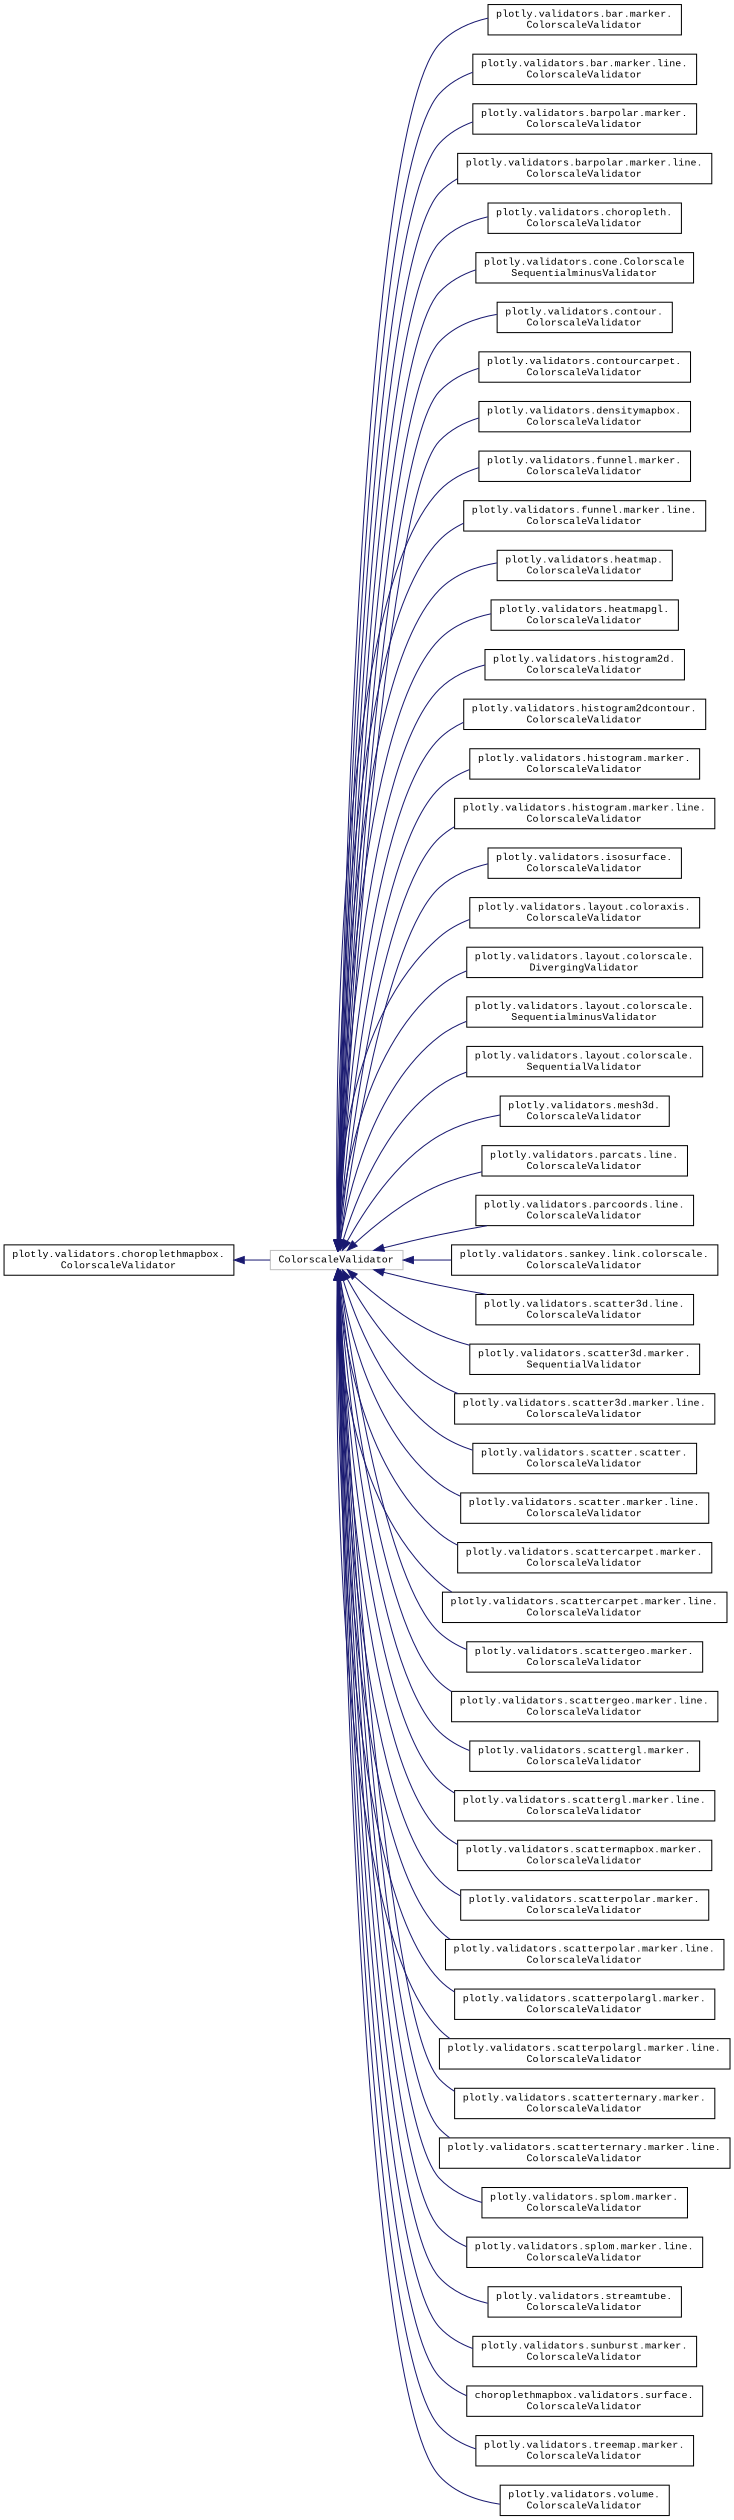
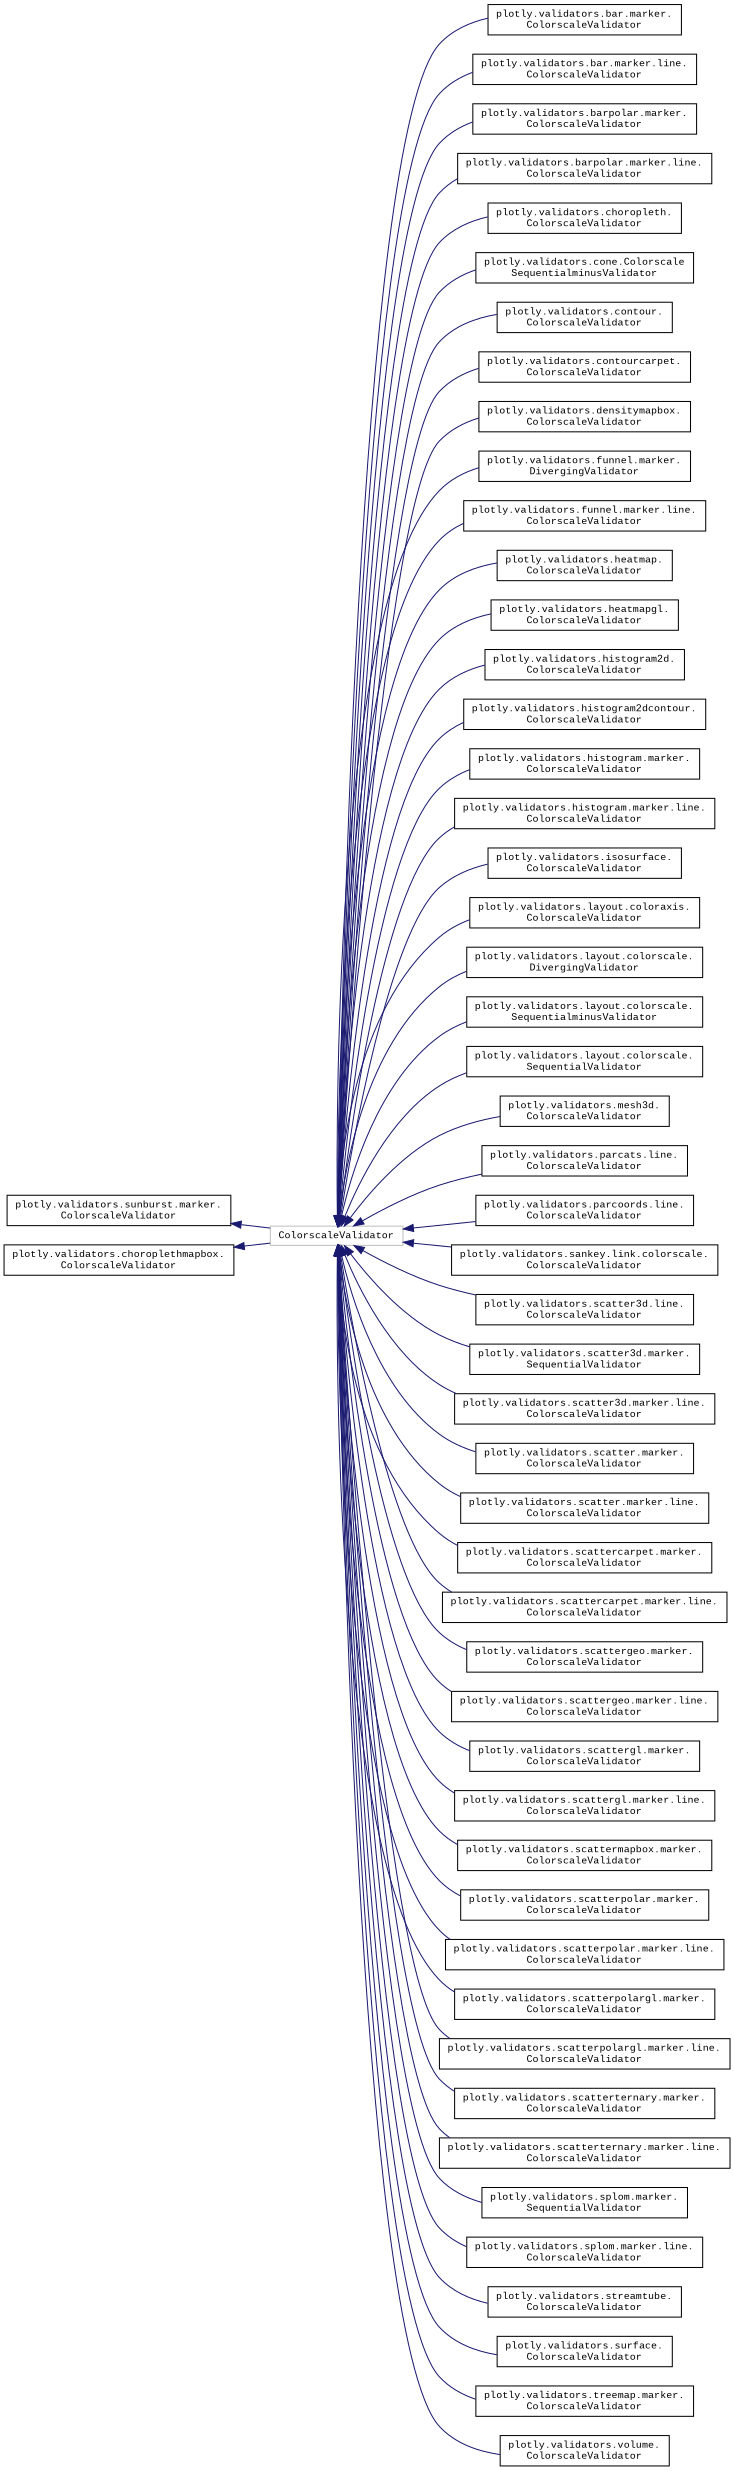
node "plotly.validators.funnel.marker. ColorscaleValidator": label "plotly.validators.funnel.marker. ColorscaleValidator" -> "plotly.validators.funnel.marker. DivergingValidator"
node "plotly.validators.scatter.scatter. ColorscaleValidator": label "plotly.validators.scatter.scatter. ColorscaleValidator" -> "plotly.validators.scatter.marker. ColorscaleValidator"
edge "plotly.validators.sunburst.marker. ColorscaleValidator" -> "ColorscaleValidator": reversed
node "plotly.validators.splom.marker. ColorscaleValidator": label "plotly.validators.splom.marker. ColorscaleValidator" -> "plotly.validators.splom.marker. SequentialValidator"
node "choroplethmapbox.validators.surface. ColorscaleValidator": label "choroplethmapbox.validators.surface. ColorscaleValidator" -> "plotly.validators.surface. ColorscaleValidator"
